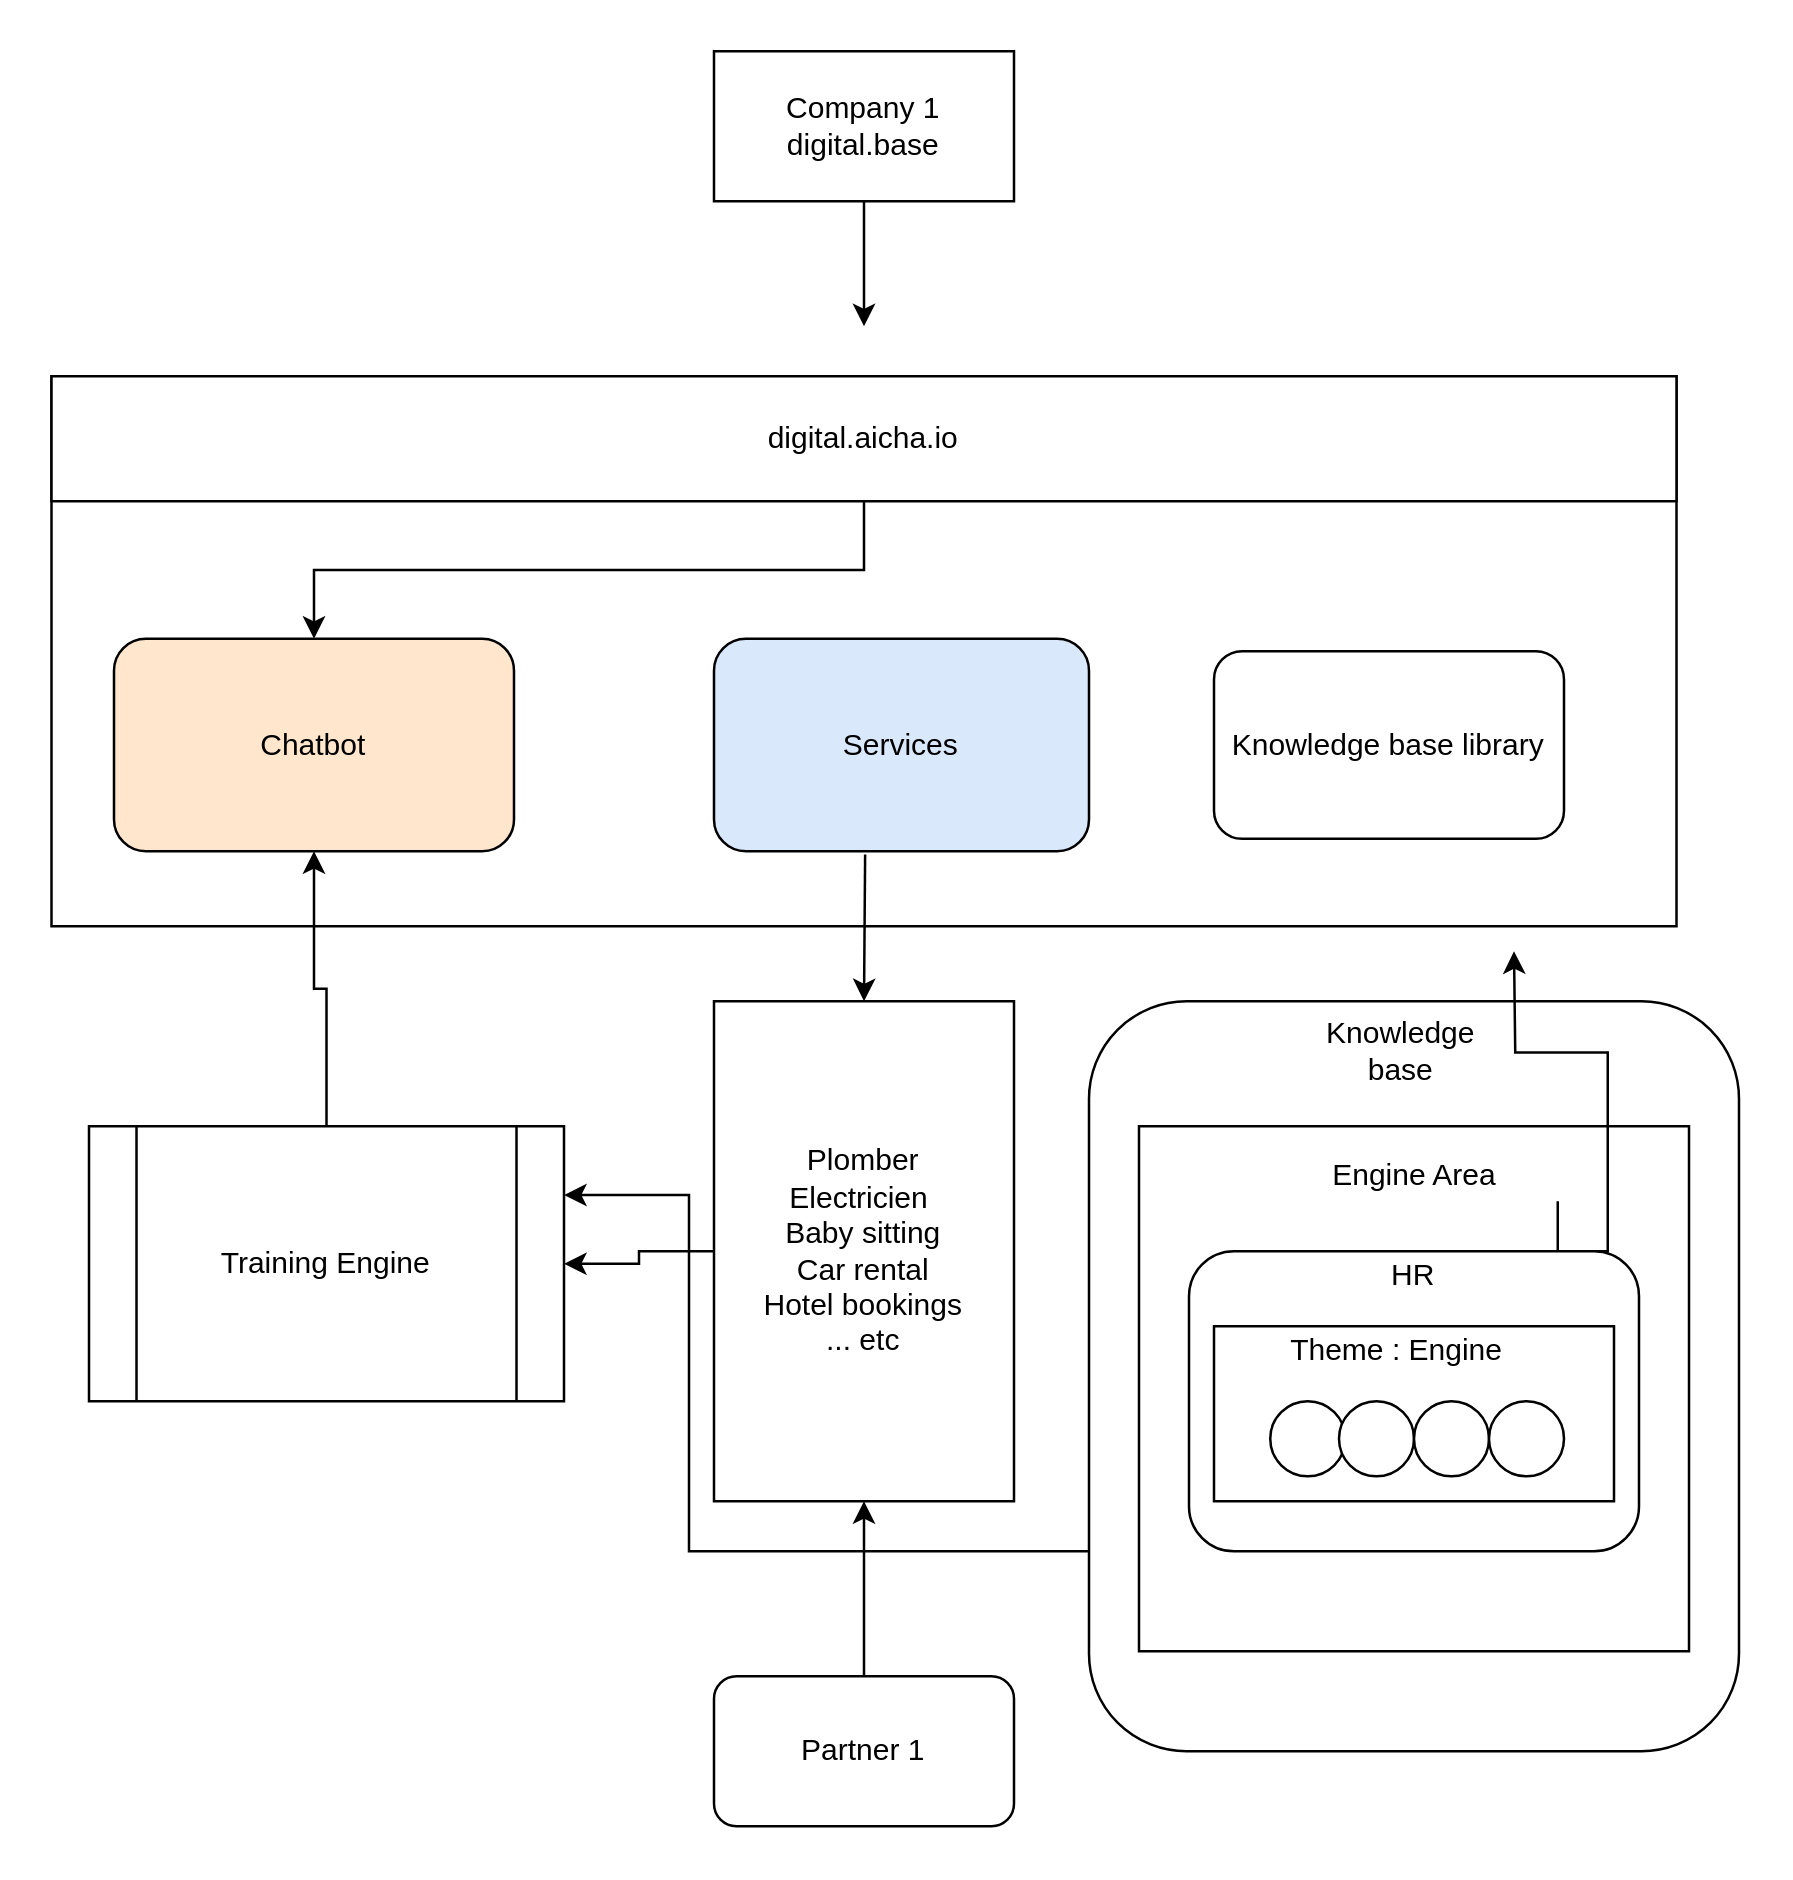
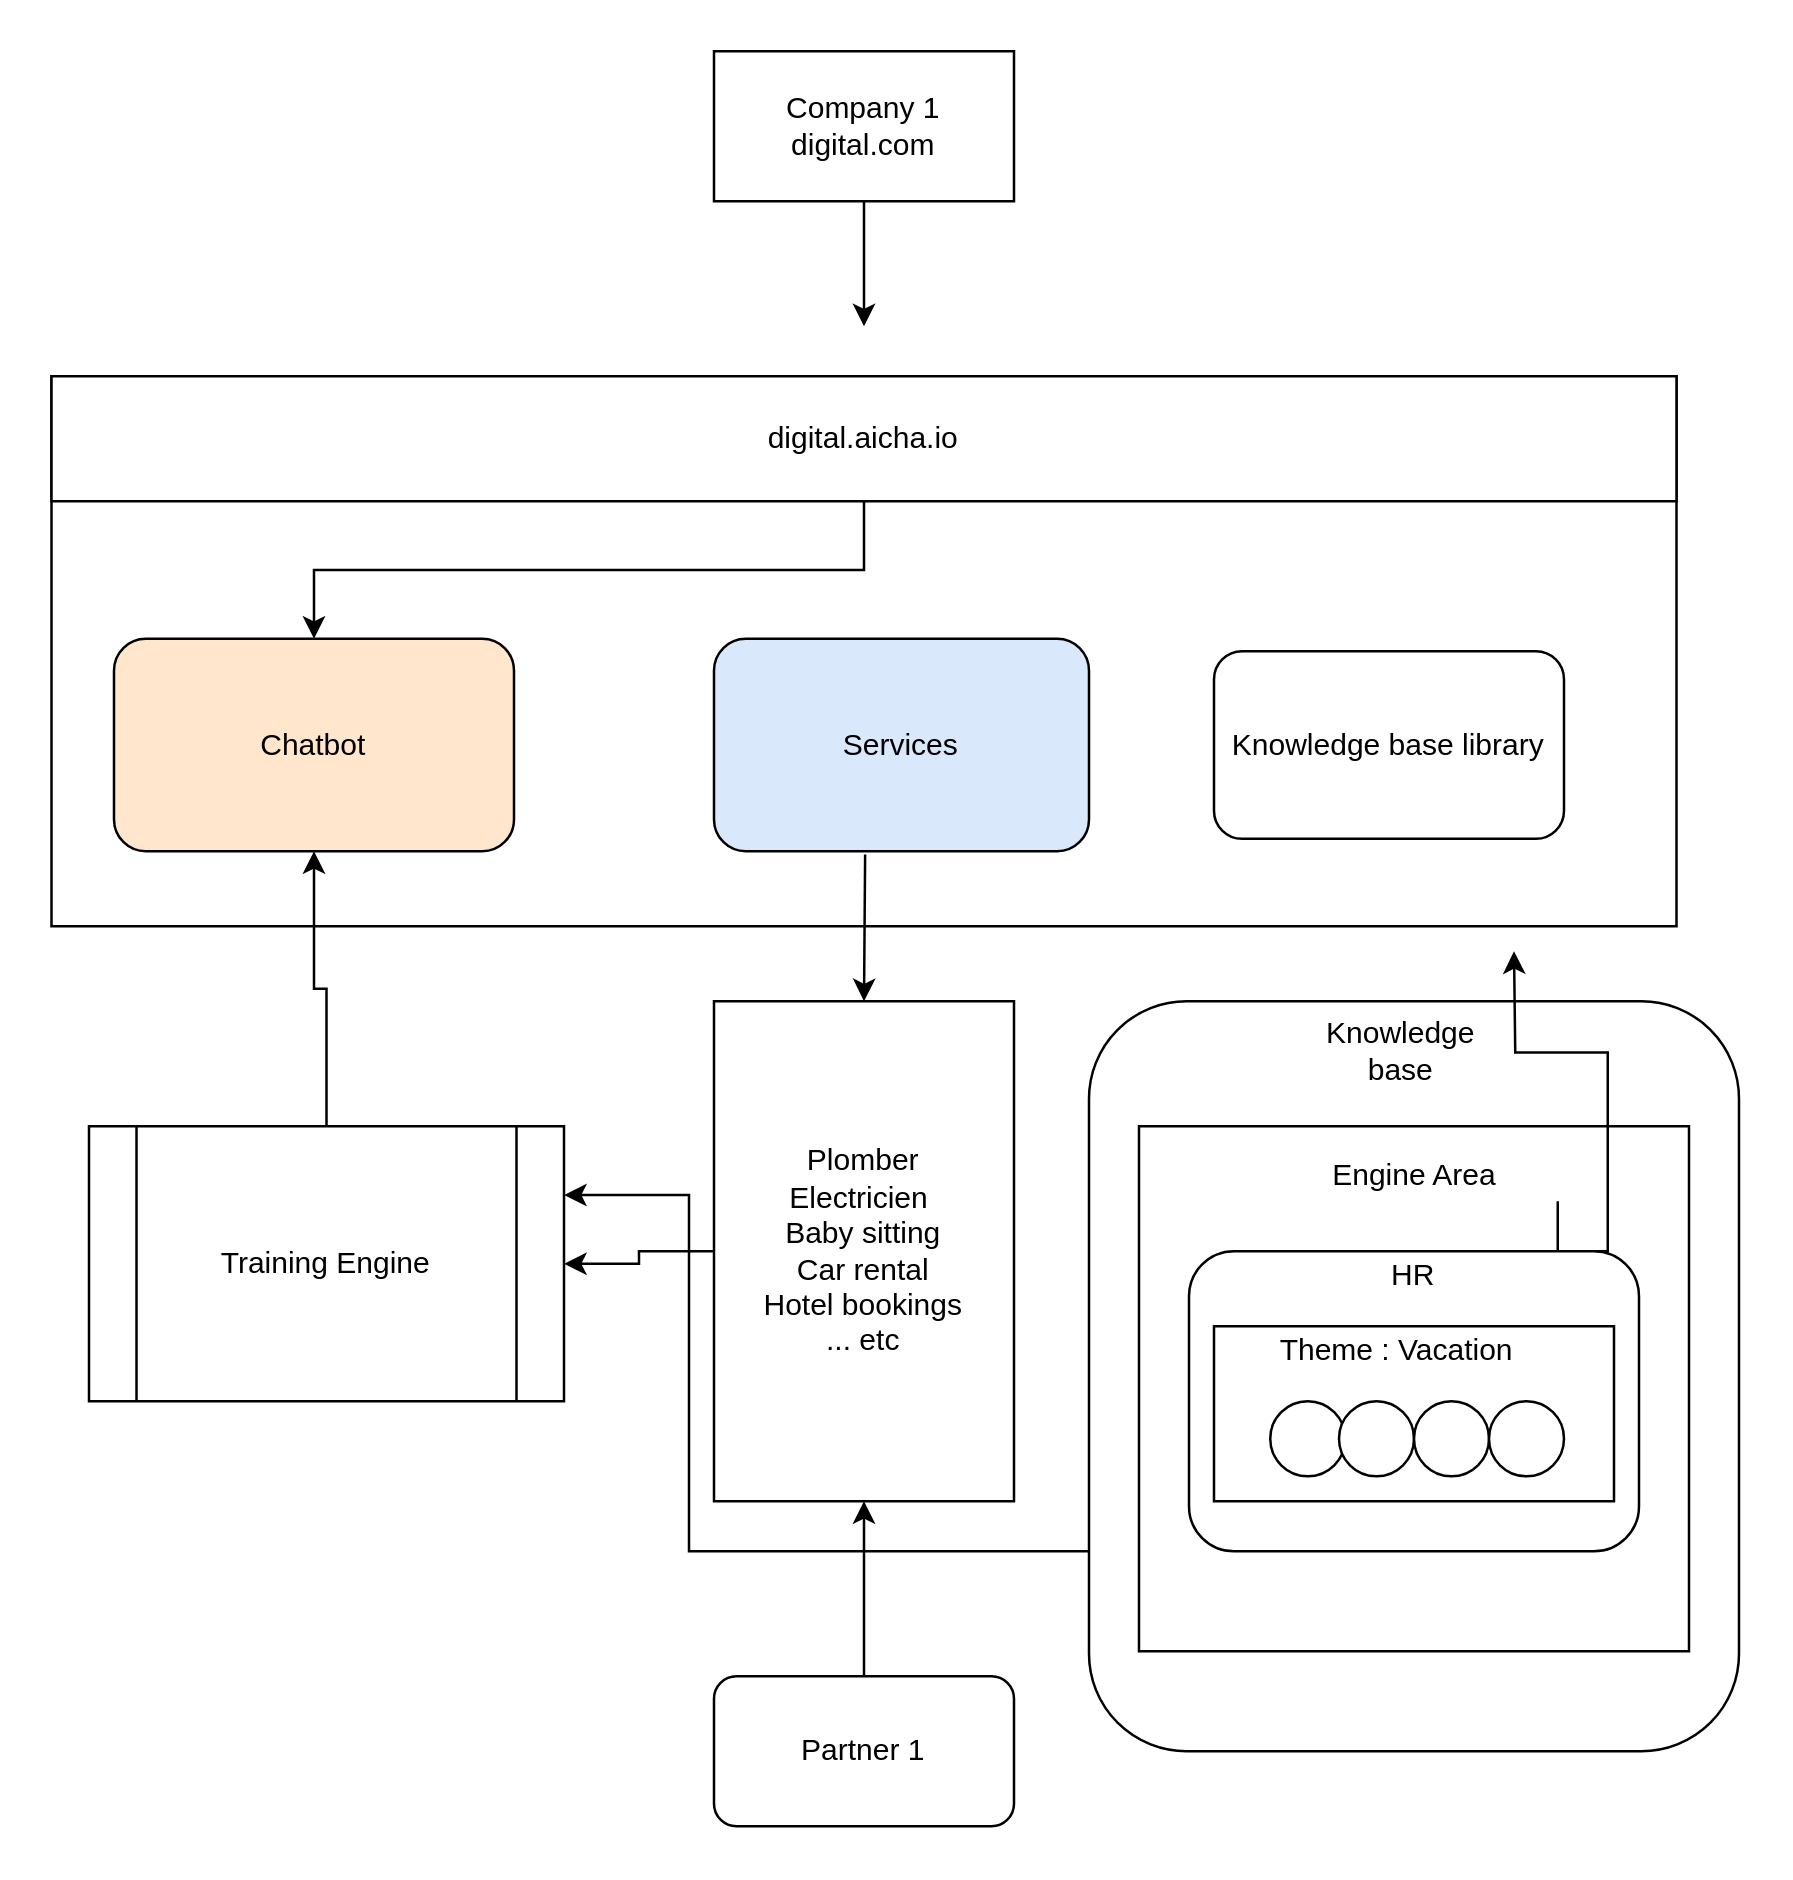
node "Company 1 digital.base": label "Company 1 digital.base" -> "Company 1 digital.com"
node "Theme : Engine": label "Theme : Engine" -> "Theme : Vacation"
